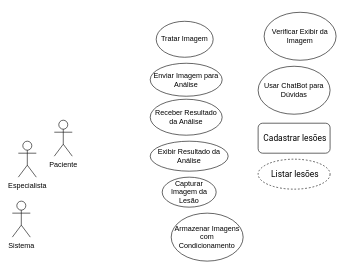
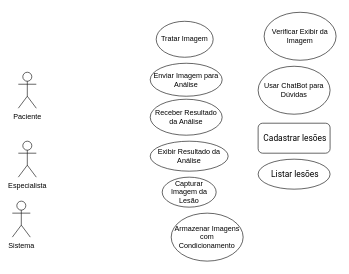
node "Paciente": moved (63, 138) -> (27, 90)
node "Listar lesões": style dashed -> solid
